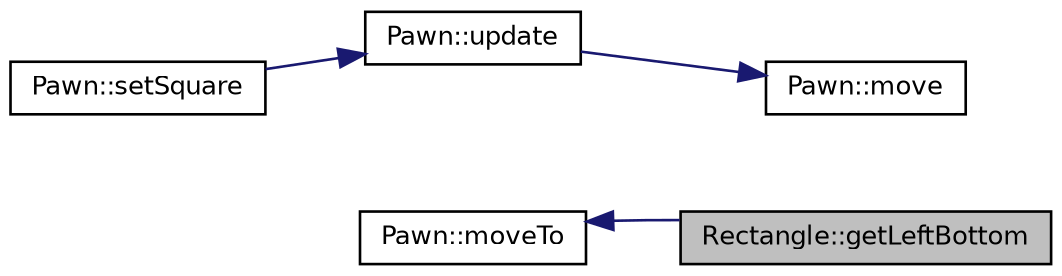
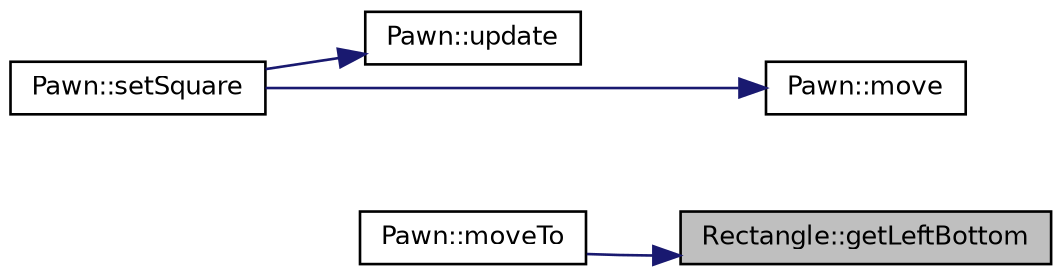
edge "Pawn::update" -> "Pawn::move": now "Pawn::setSquare" -> "Pawn::move"
edge "Rectangle::getLeftBottom" -> "Pawn::moveTo": reversed
